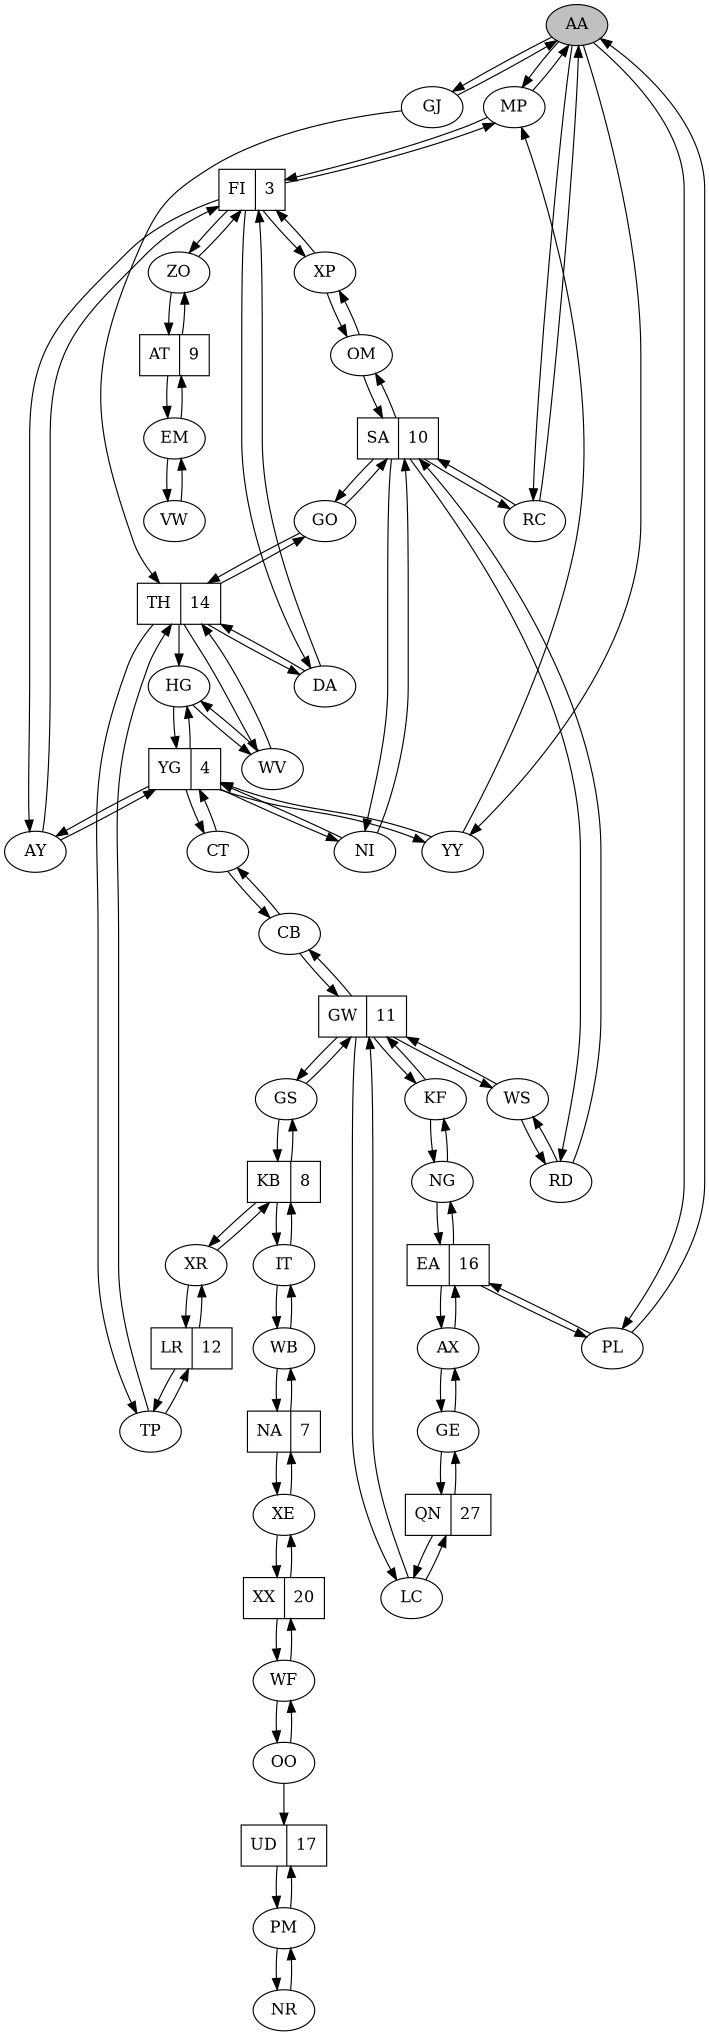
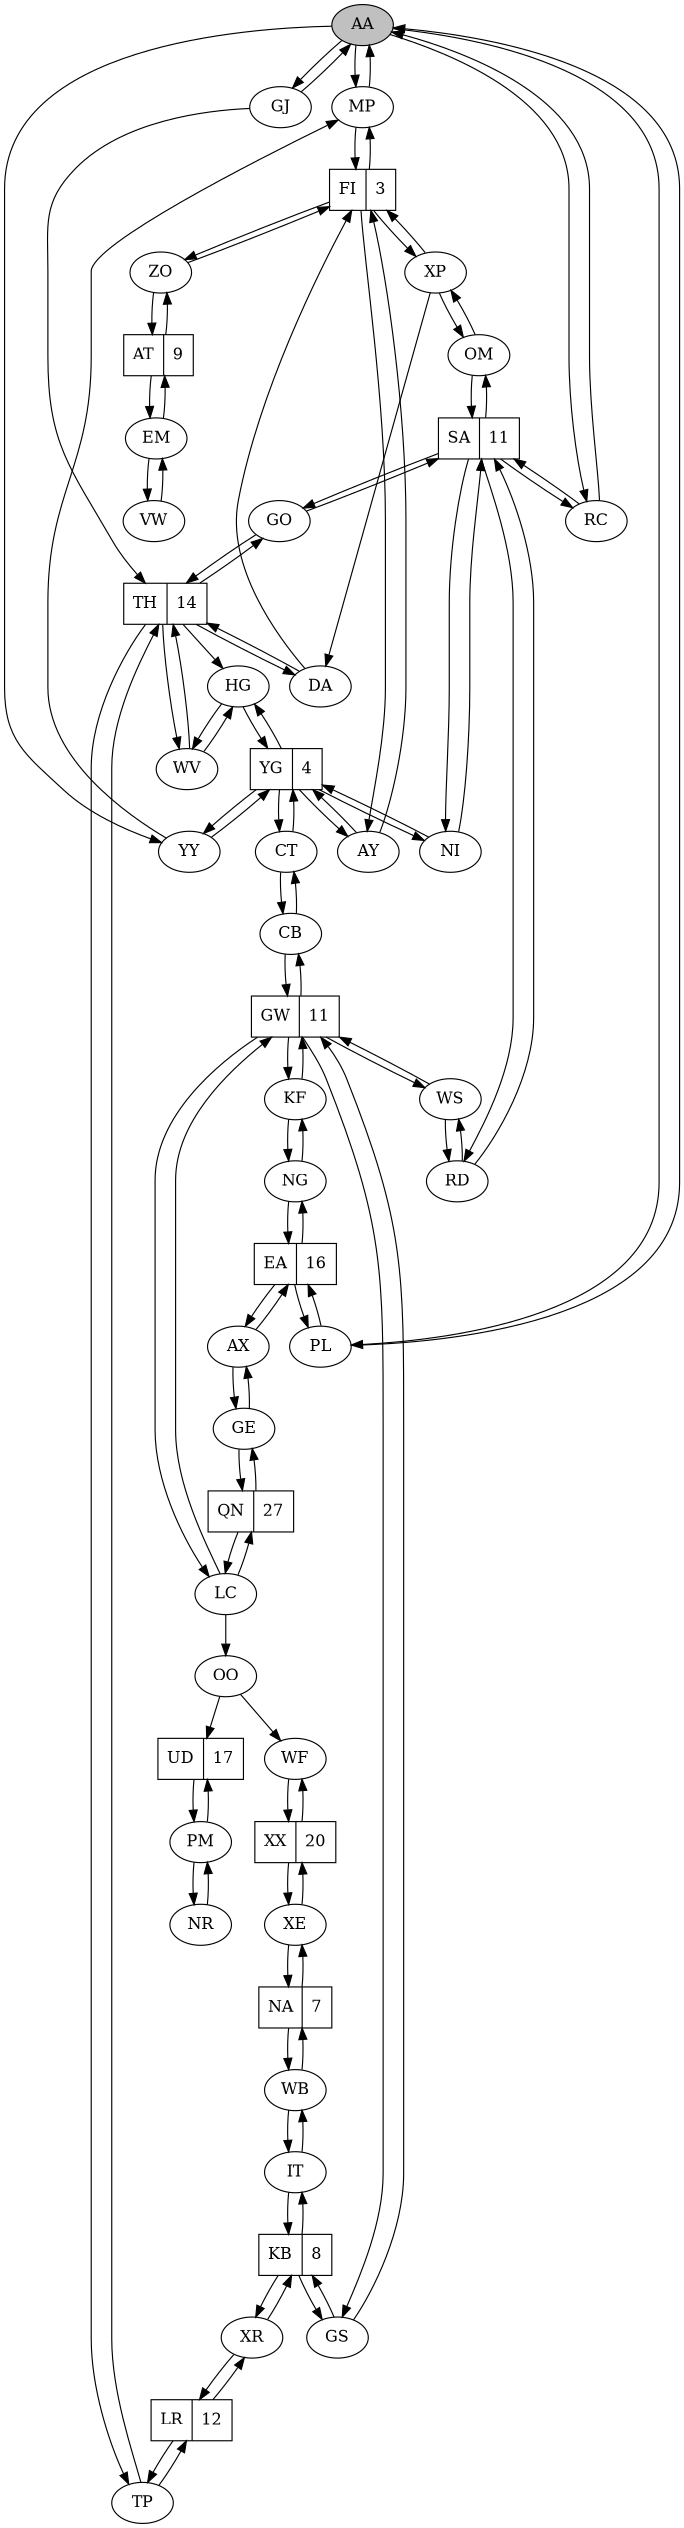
node "SA": text "10" -> "11"
edge "FI" -> "DA": now "XP" -> "DA"
edge "WF" -> "OO": now "LC" -> "OO"
